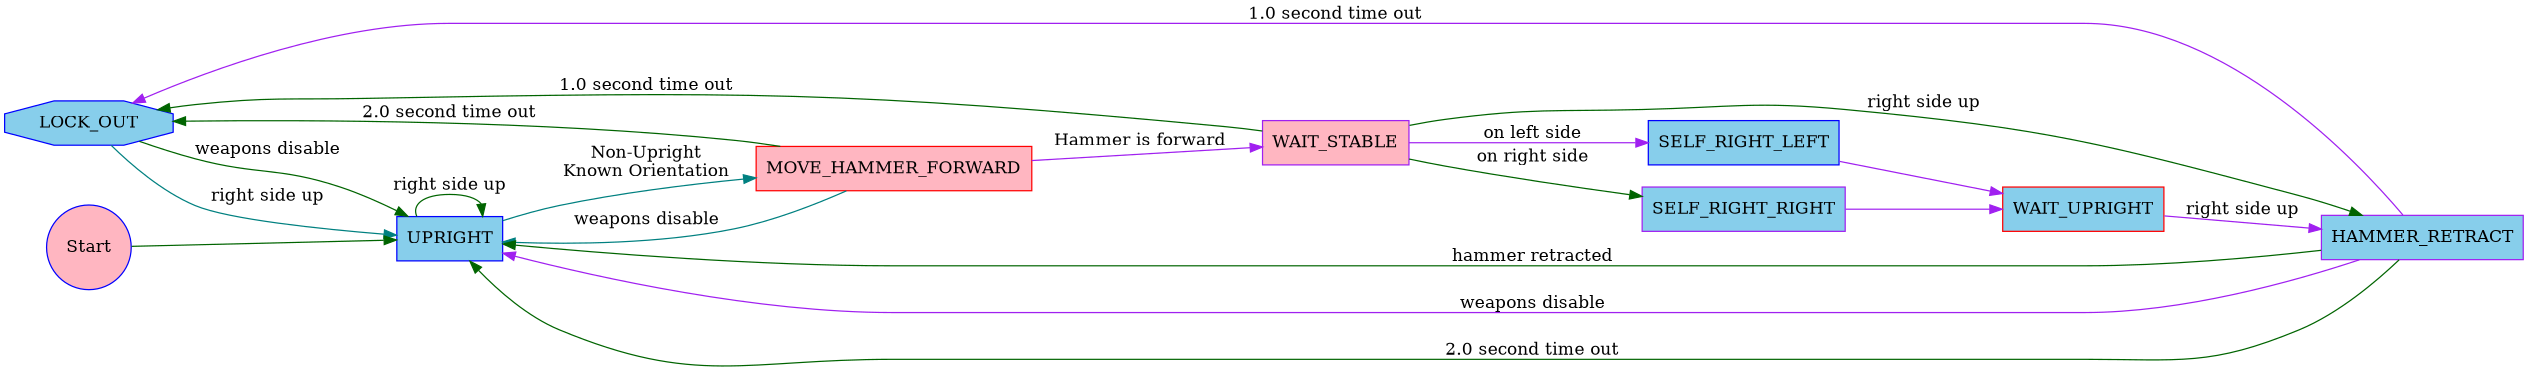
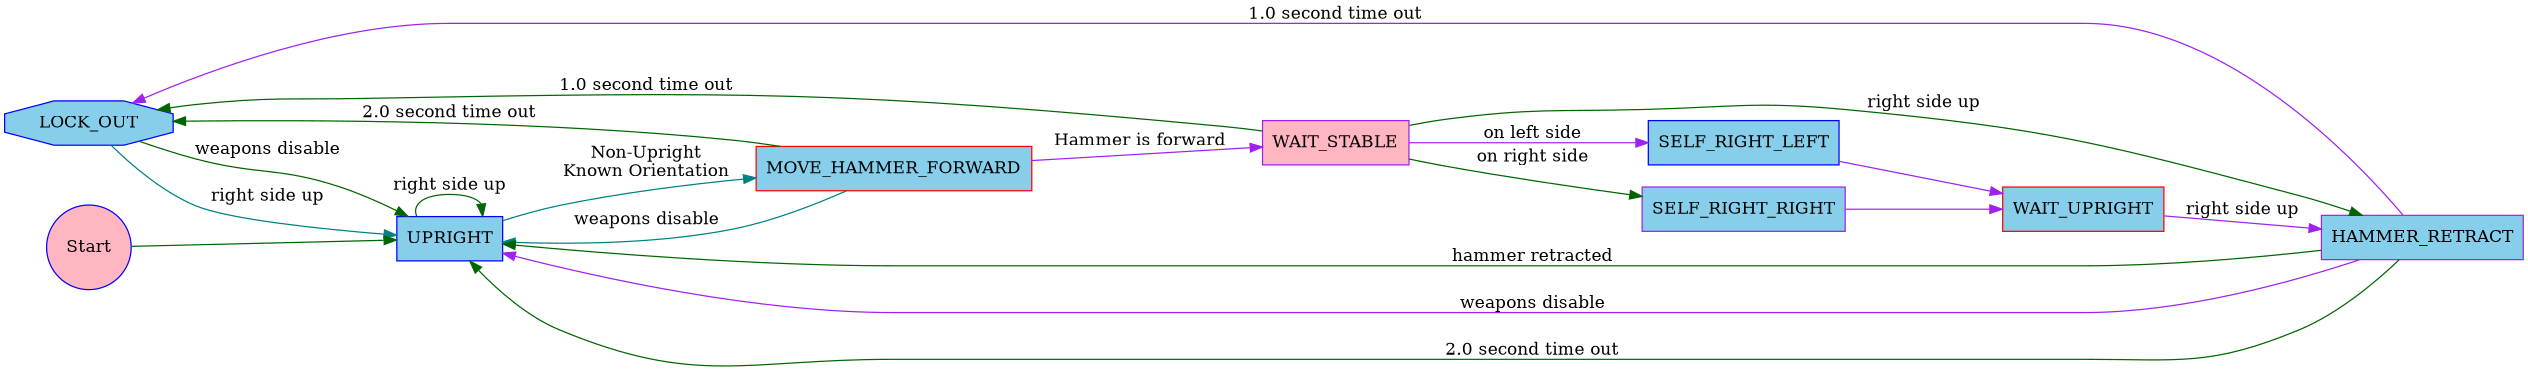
node "MOVE_HAMMER_FORWARD": fillcolor lightpink -> skyblue
